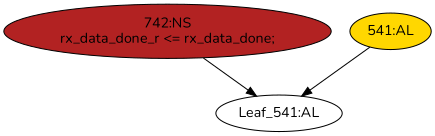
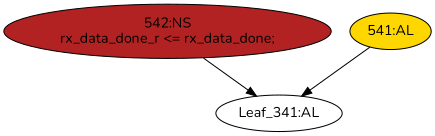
node "742:NS rx_data_done_r <= rx_data_done;": label "742:NS rx_data_done_r <= rx_data_done;" -> "542:NS rx_data_done_r <= rx_data_done;"
node "Leaf_541:AL": label "Leaf_541:AL" -> "Leaf_341:AL"
